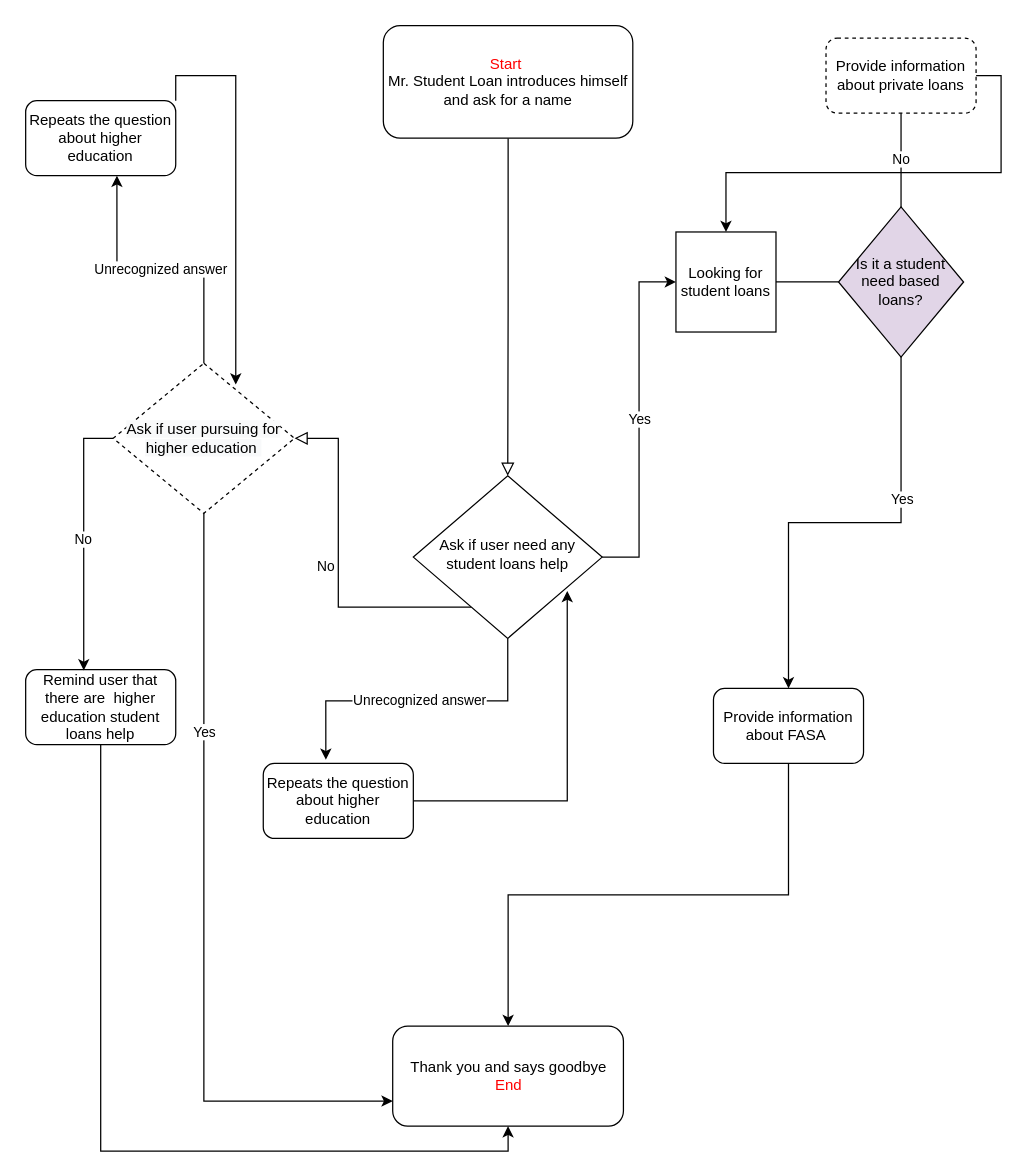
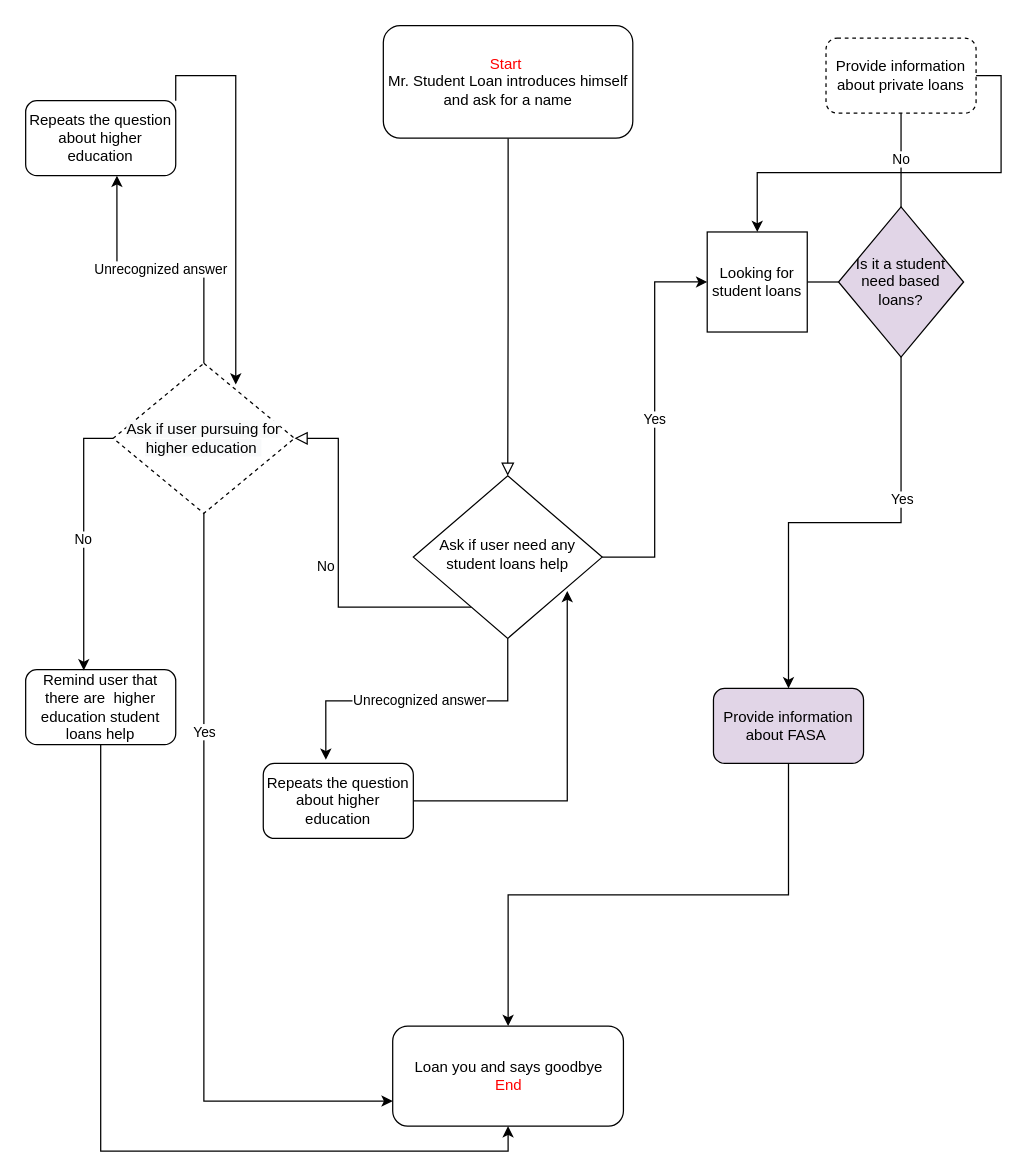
node "Looking for student loans": moved (726, 282) -> (757, 282)
node "Provide information about FASA": fillcolor #ffffff -> #e1d5e7
node "Thank you and says goodbye End": label "Thank you and says goodbye End" -> "Loan you and says goodbye End"
